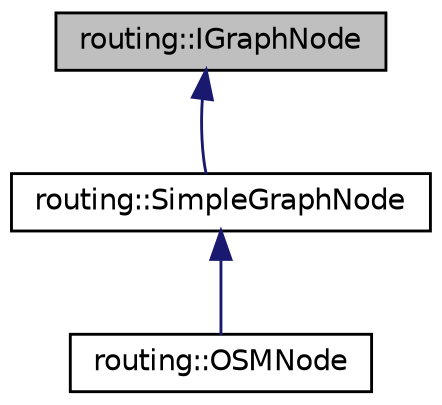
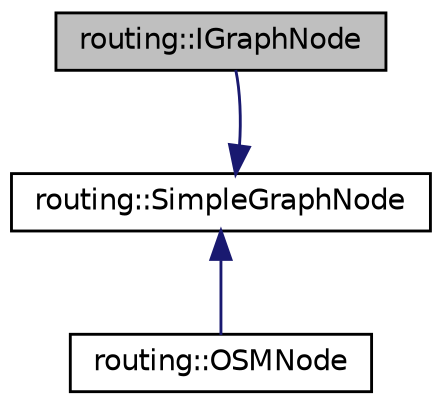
edge "routing::SimpleGraphNode" -> "routing::IGraphNode": reversed
